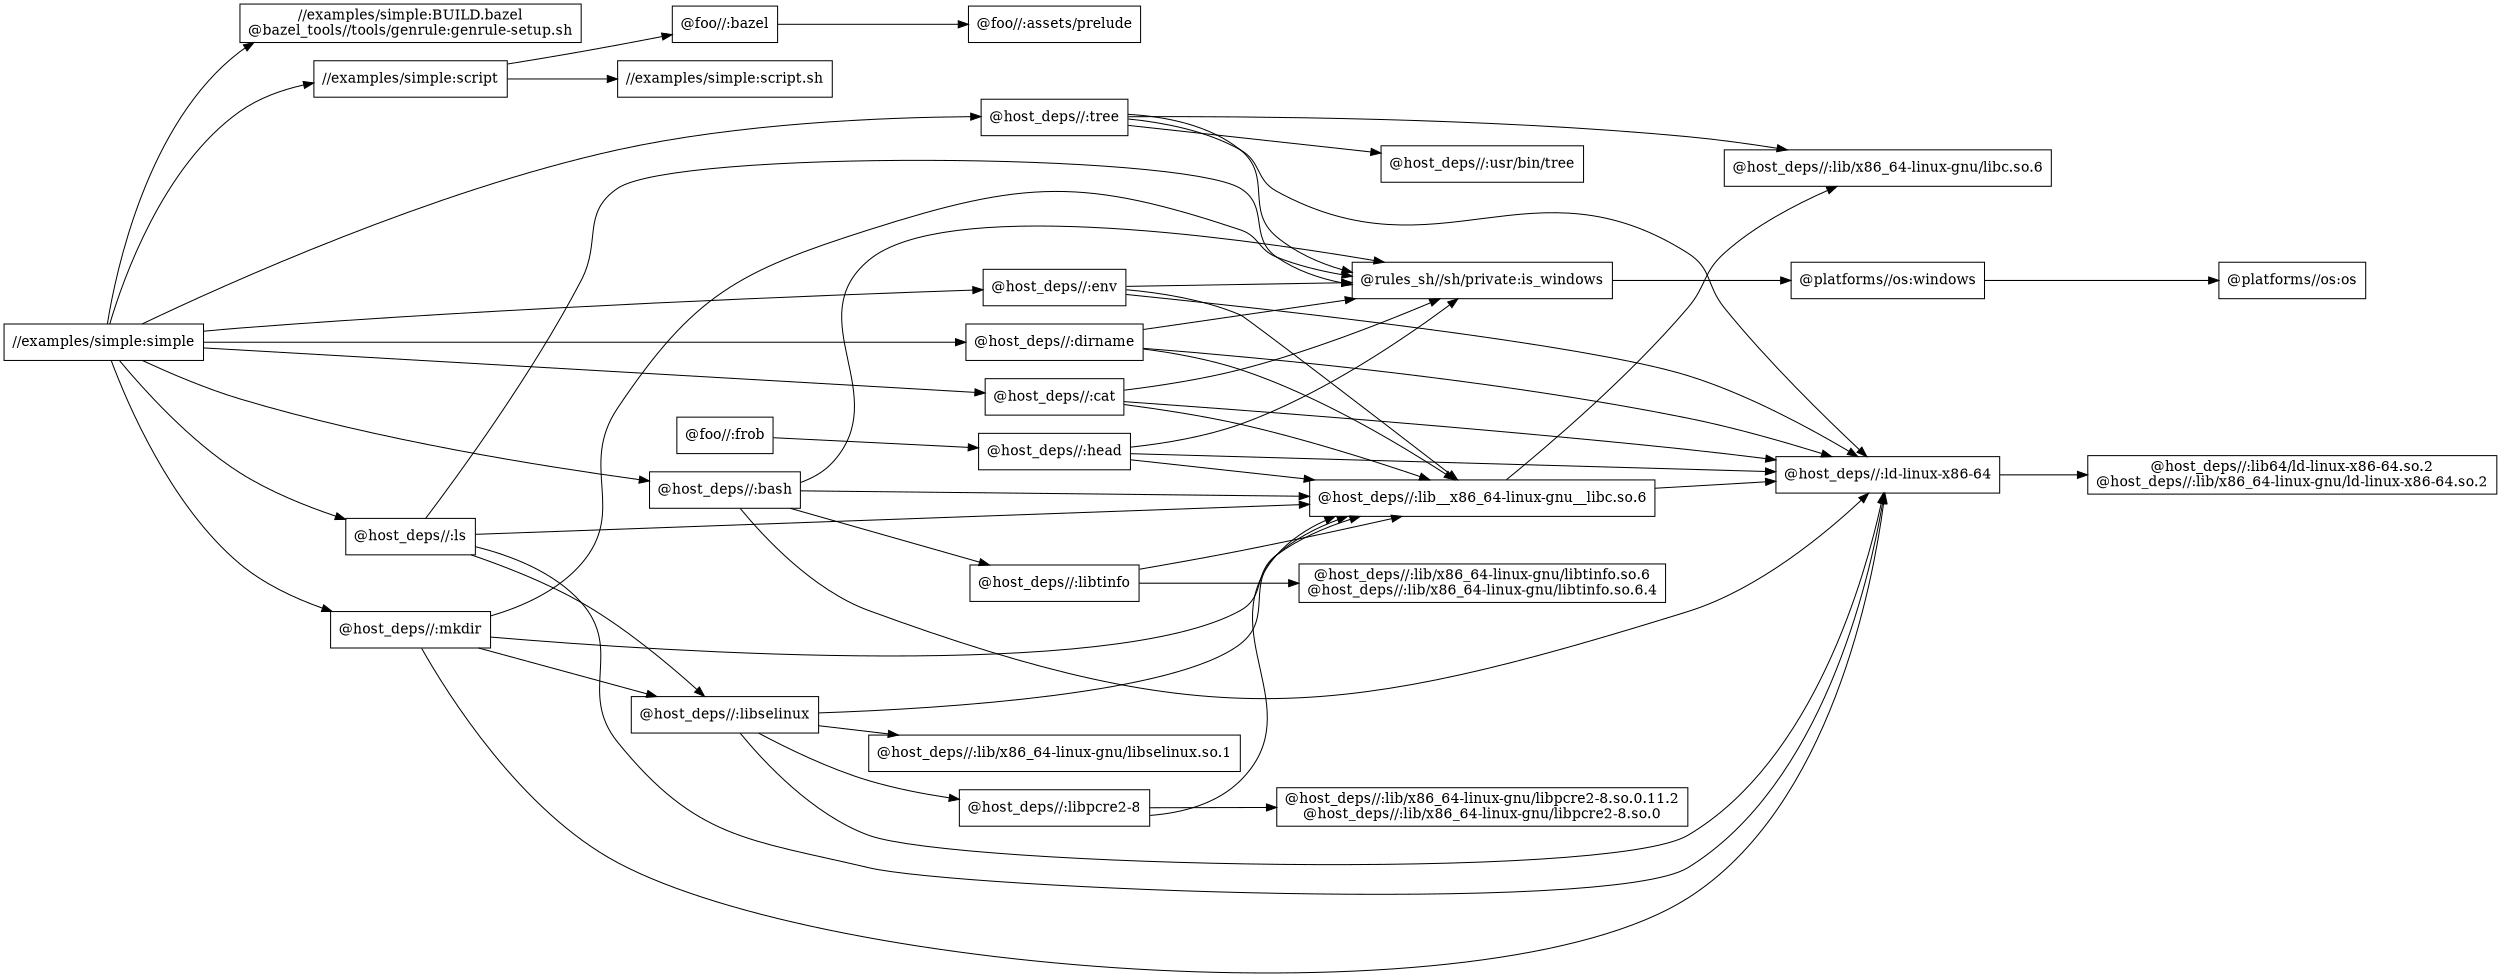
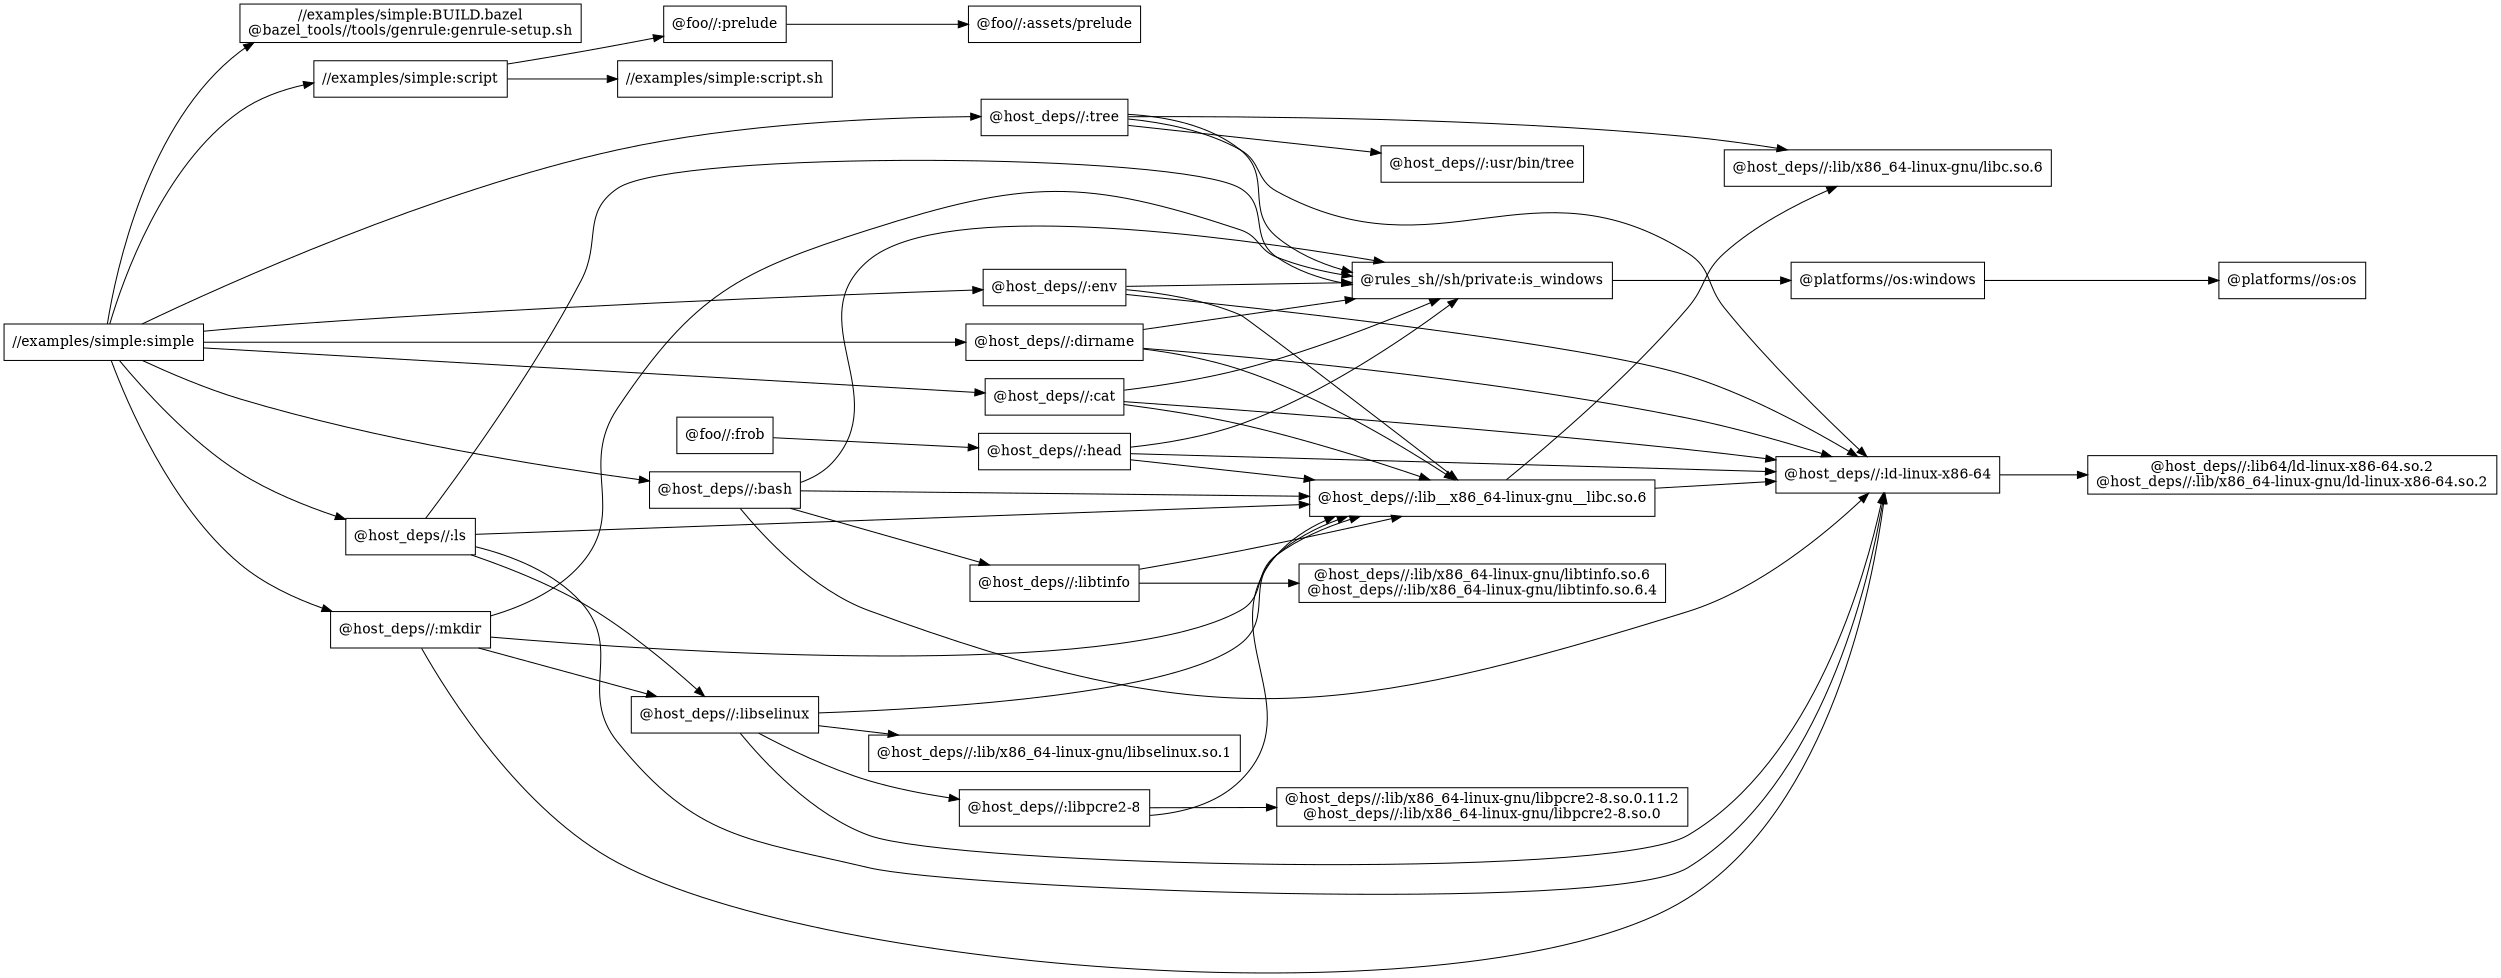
node "@foo//:bazel": label "@foo//:bazel" -> "@foo//:prelude"
